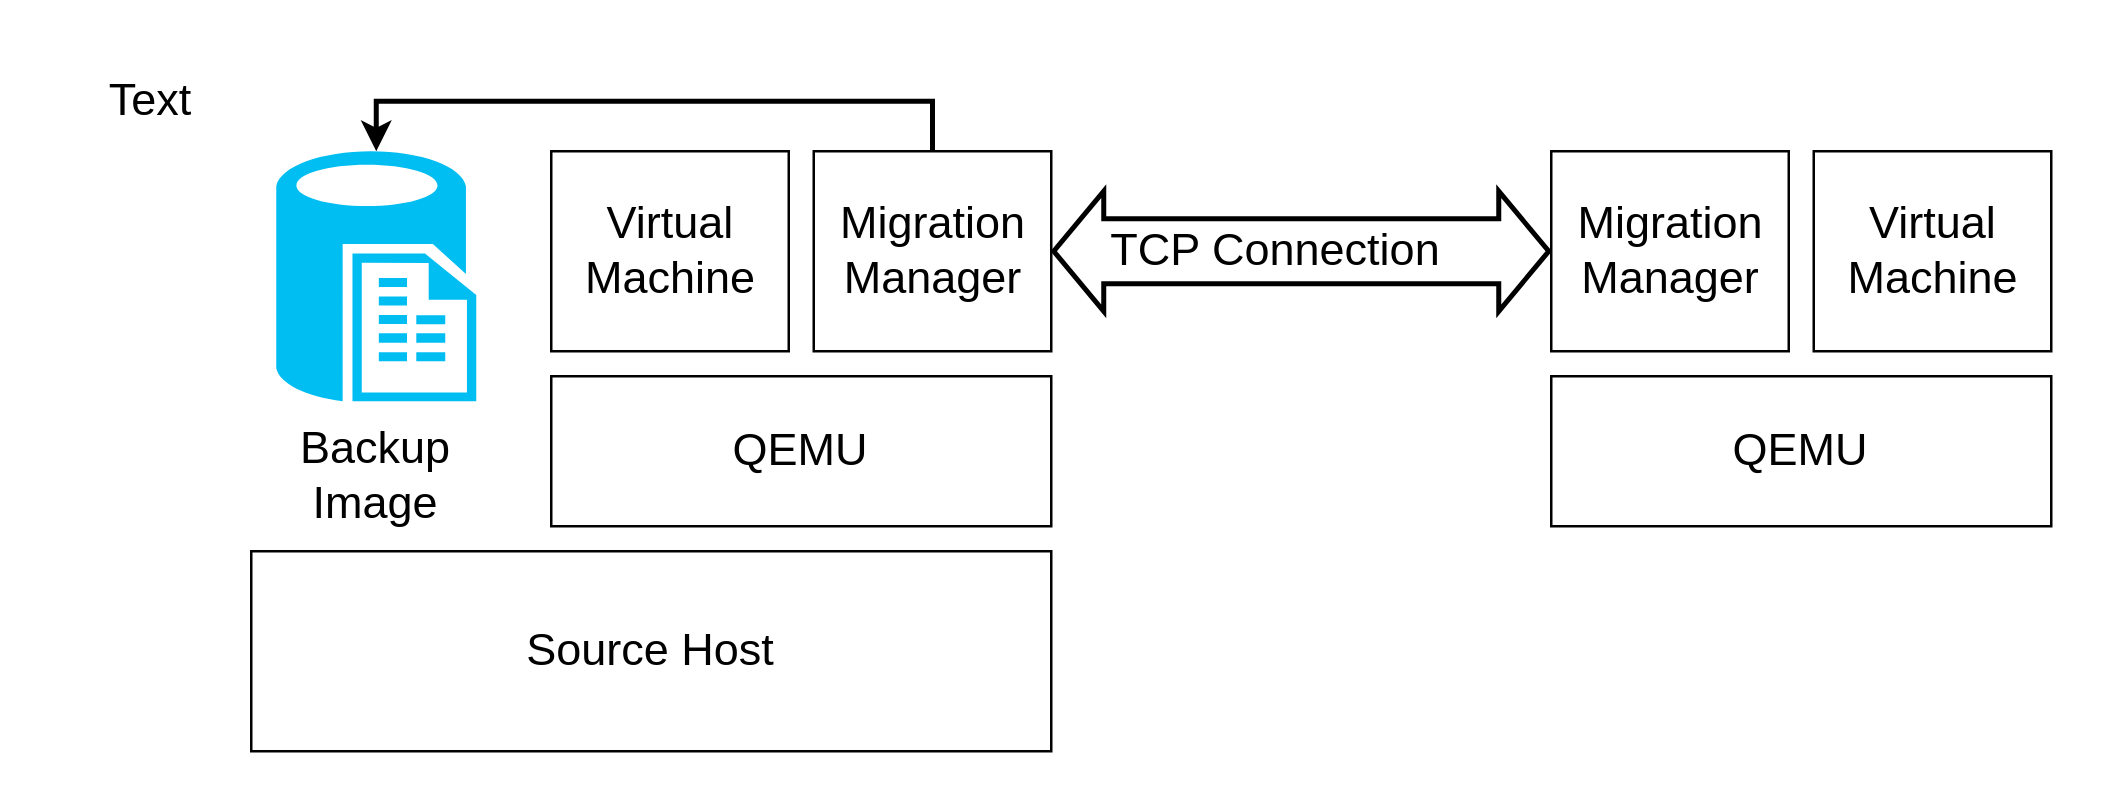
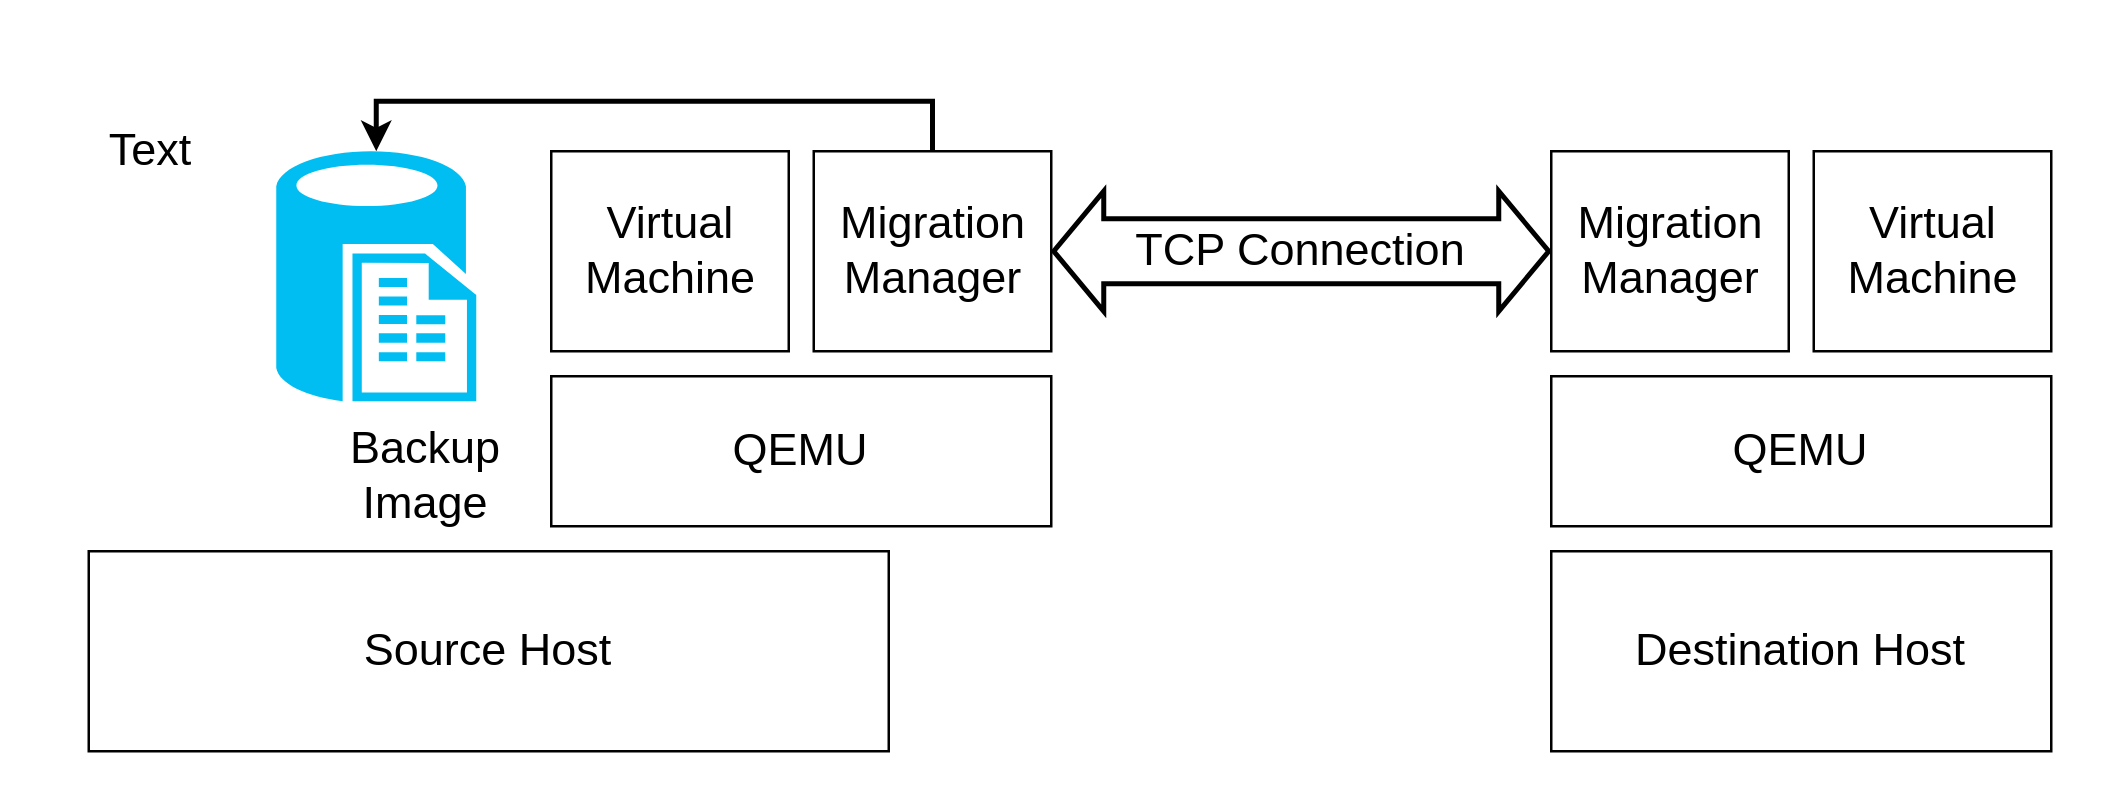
node "Text": moved (151, 101) -> (151, 151)
node "TCP Connection": moved (1276, 251) -> (1301, 251)
node "Backup Image": moved (376, 476) -> (426, 476)
node "Source Host": moved (651, 651) -> (489, 651)
node "Destination Host": added
